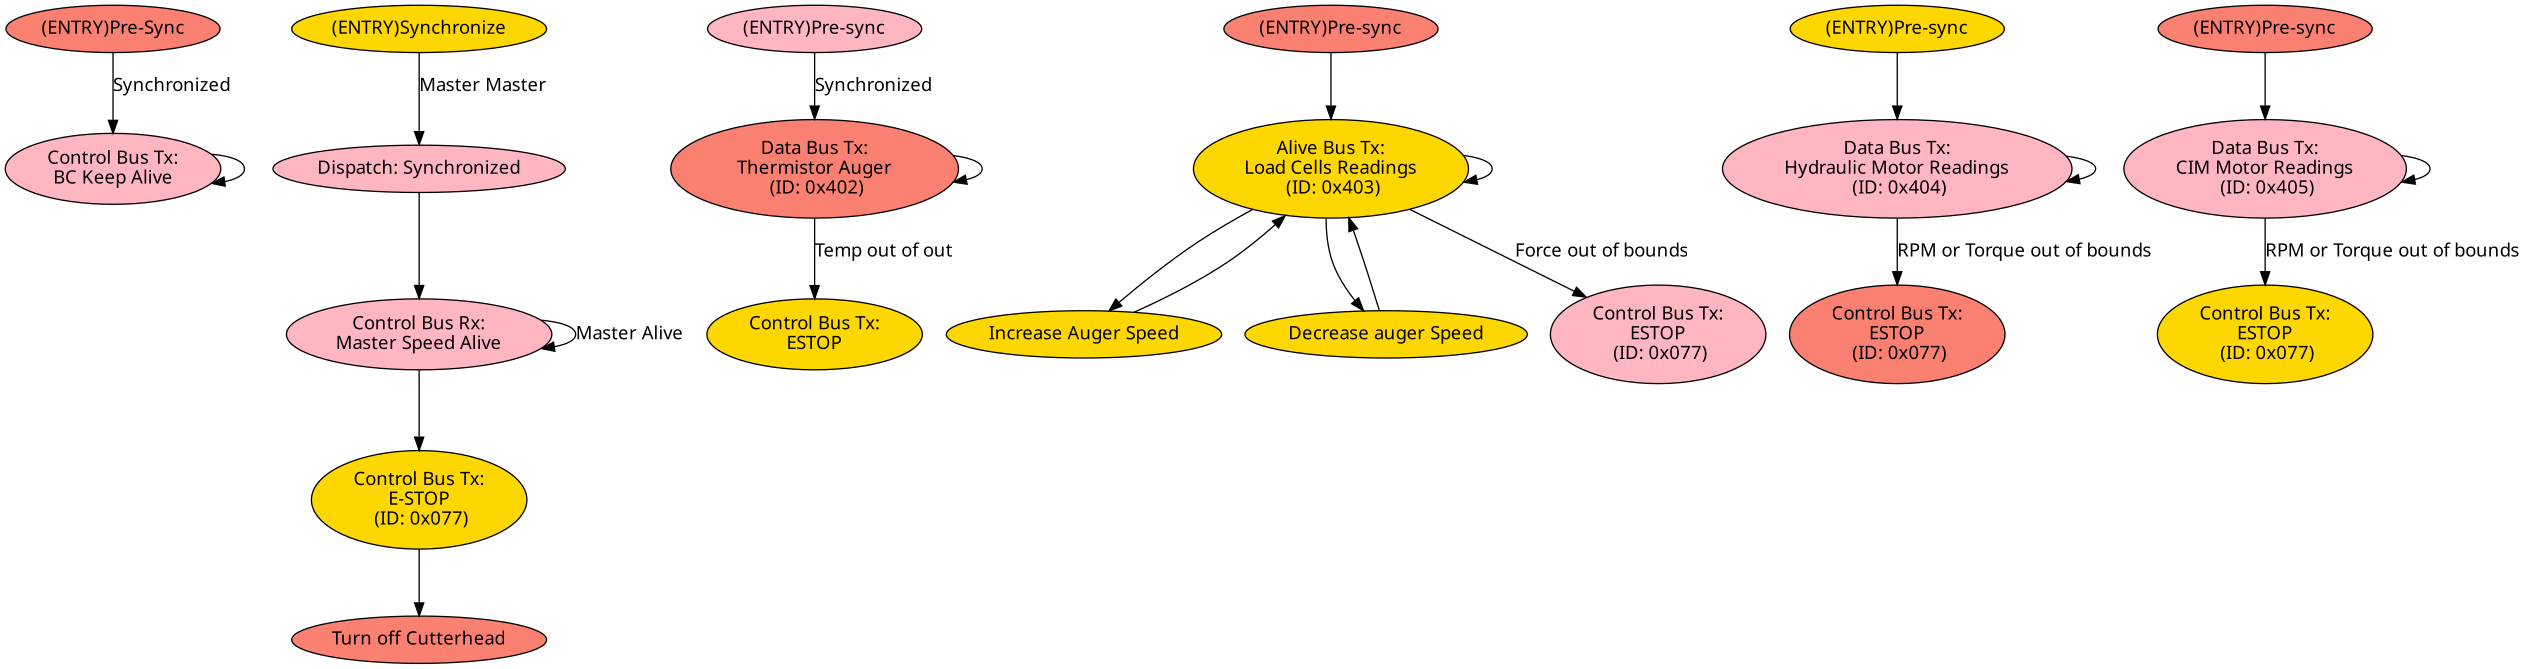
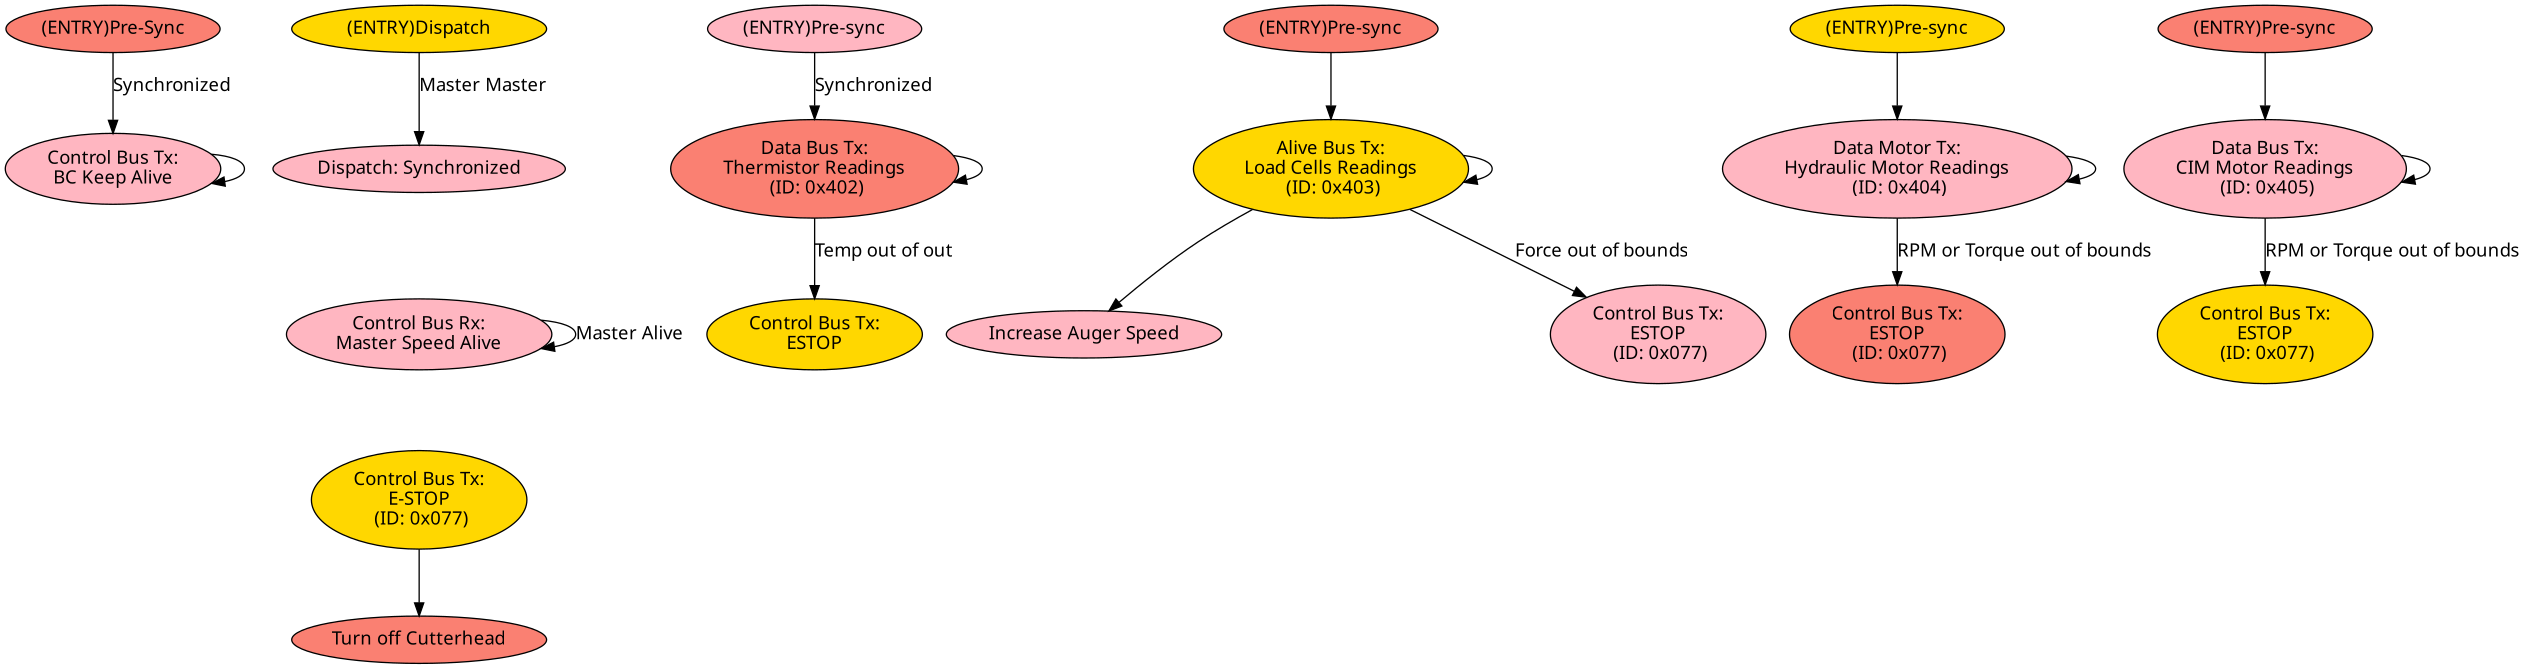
node "(ENTRY)Synchronize": label "(ENTRY)Synchronize" -> "(ENTRY)Dispatch"
node "Data Bus Tx: Thermistor Auger (ID: 0x402)": label "Data Bus Tx: Thermistor Auger (ID: 0x402)" -> "Data Bus Tx: Thermistor Readings (ID: 0x402)"
node "Data Bus Tx: Hydraulic Motor Readings (ID: 0x404)": label "Data Bus Tx: Hydraulic Motor Readings (ID: 0x404)" -> "Data Motor Tx: Hydraulic Motor Readings (ID: 0x404)"
edge "Dispatch: Synchronized" -> "Control Bus Rx: Master Speed Alive": removed
edge "Increase Auger Speed" -> "Alive Bus Tx: Load Cells Readings (ID: 0x403)": removed
node "Increase Auger Speed": fillcolor gold -> lightpink
node "Decrease auger Speed": removed
edge "Control Bus Rx: Master Speed Alive" -> "Control Bus Tx: E-STOP (ID: 0x077)": removed
